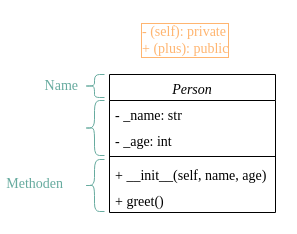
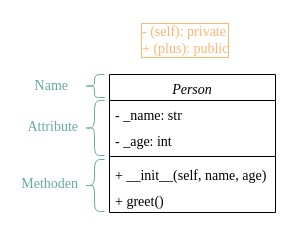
node "Name": moved (51, 86) -> (41, 86)
node "Attribute": added
node "Methoden": moved (36, 185) -> (51, 185)
